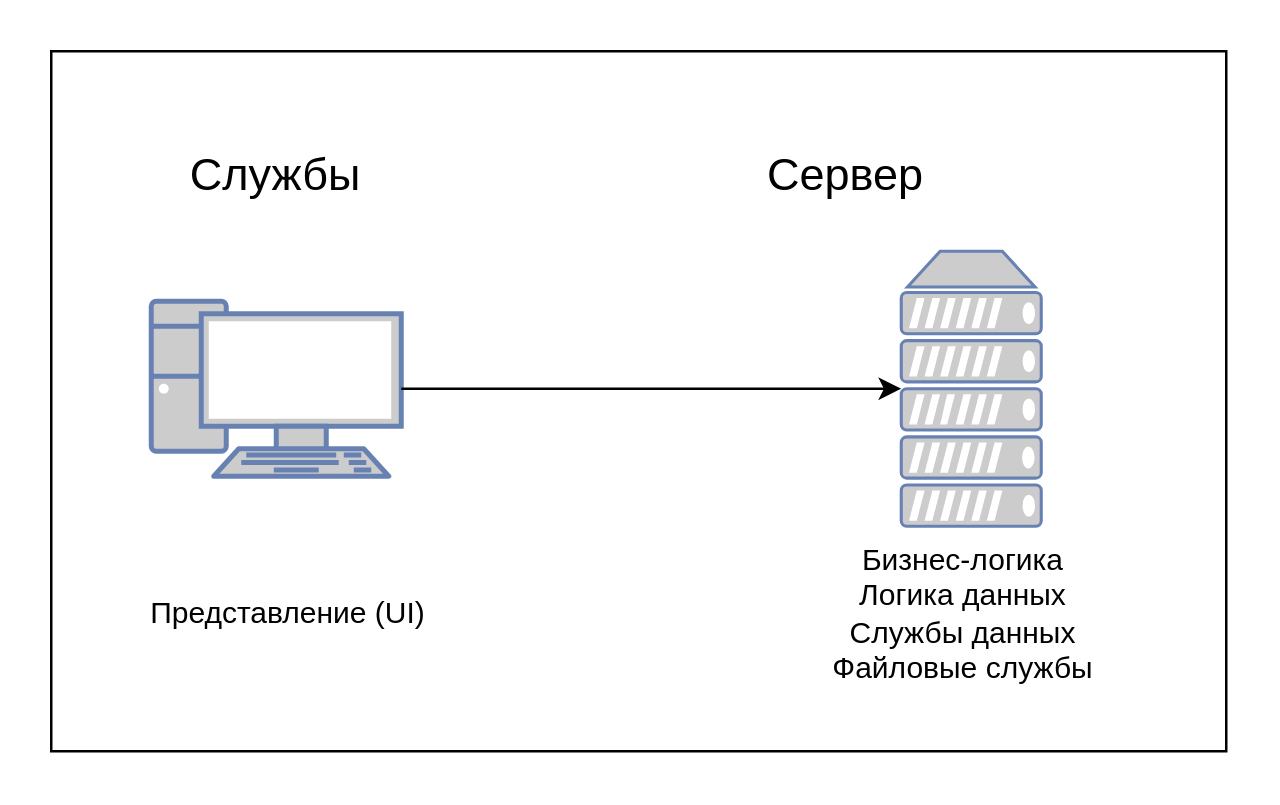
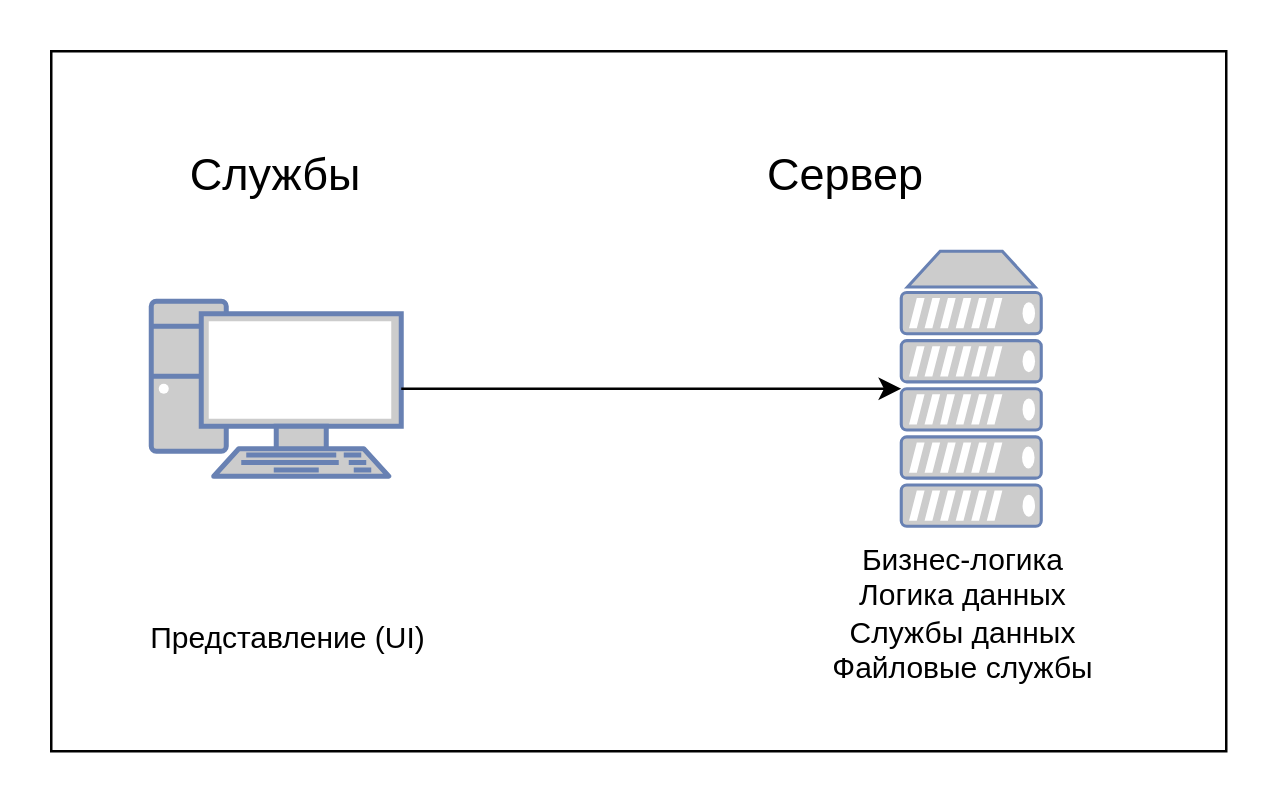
node "Представление (UI)": moved (289, 614) -> (289, 639)
